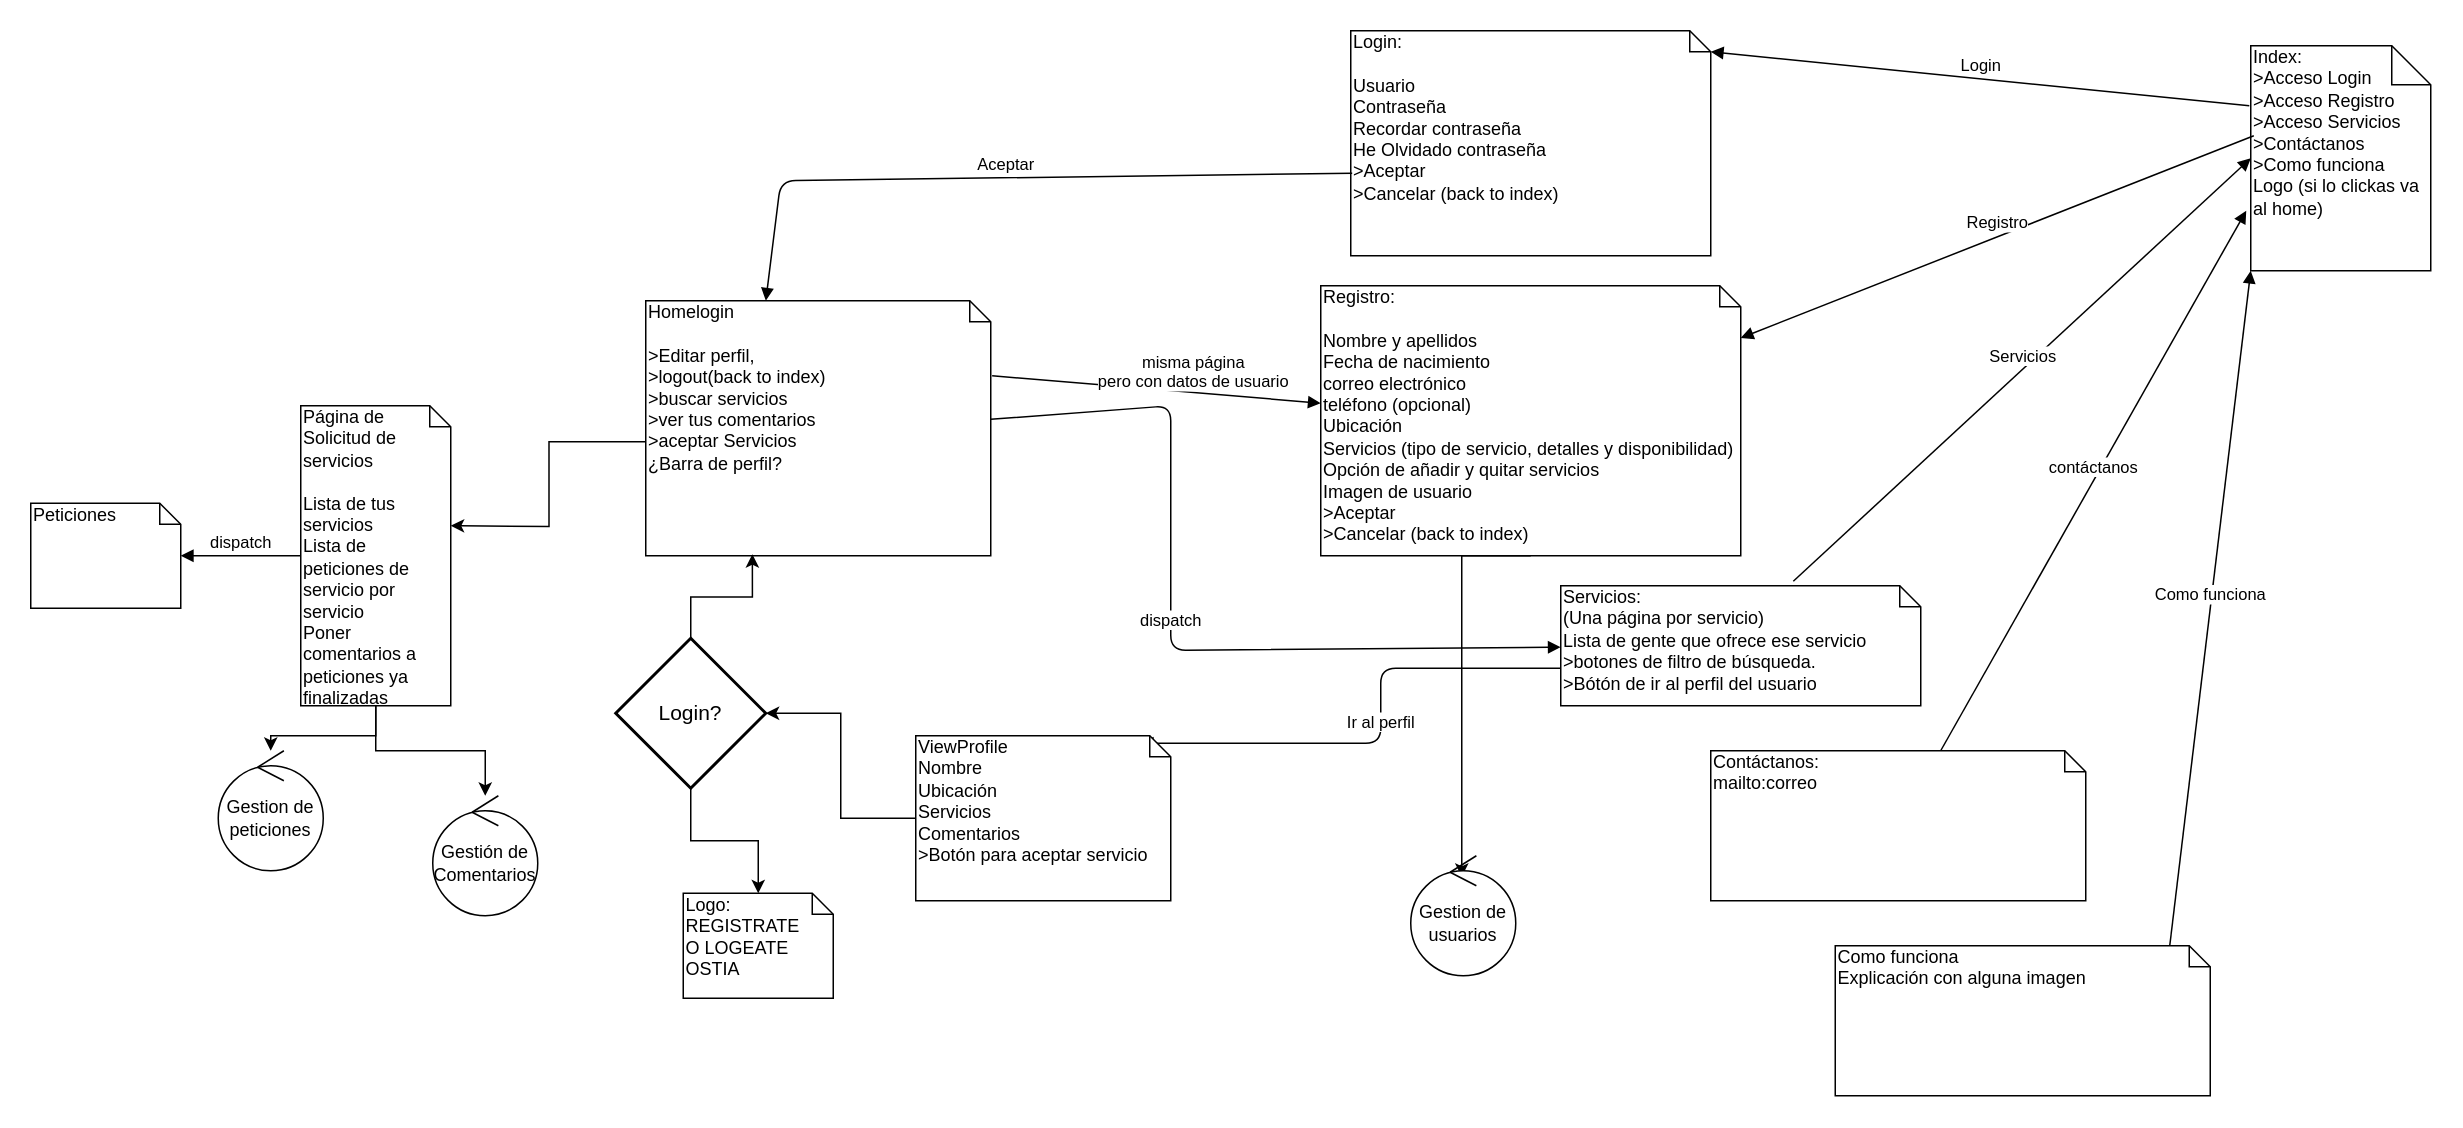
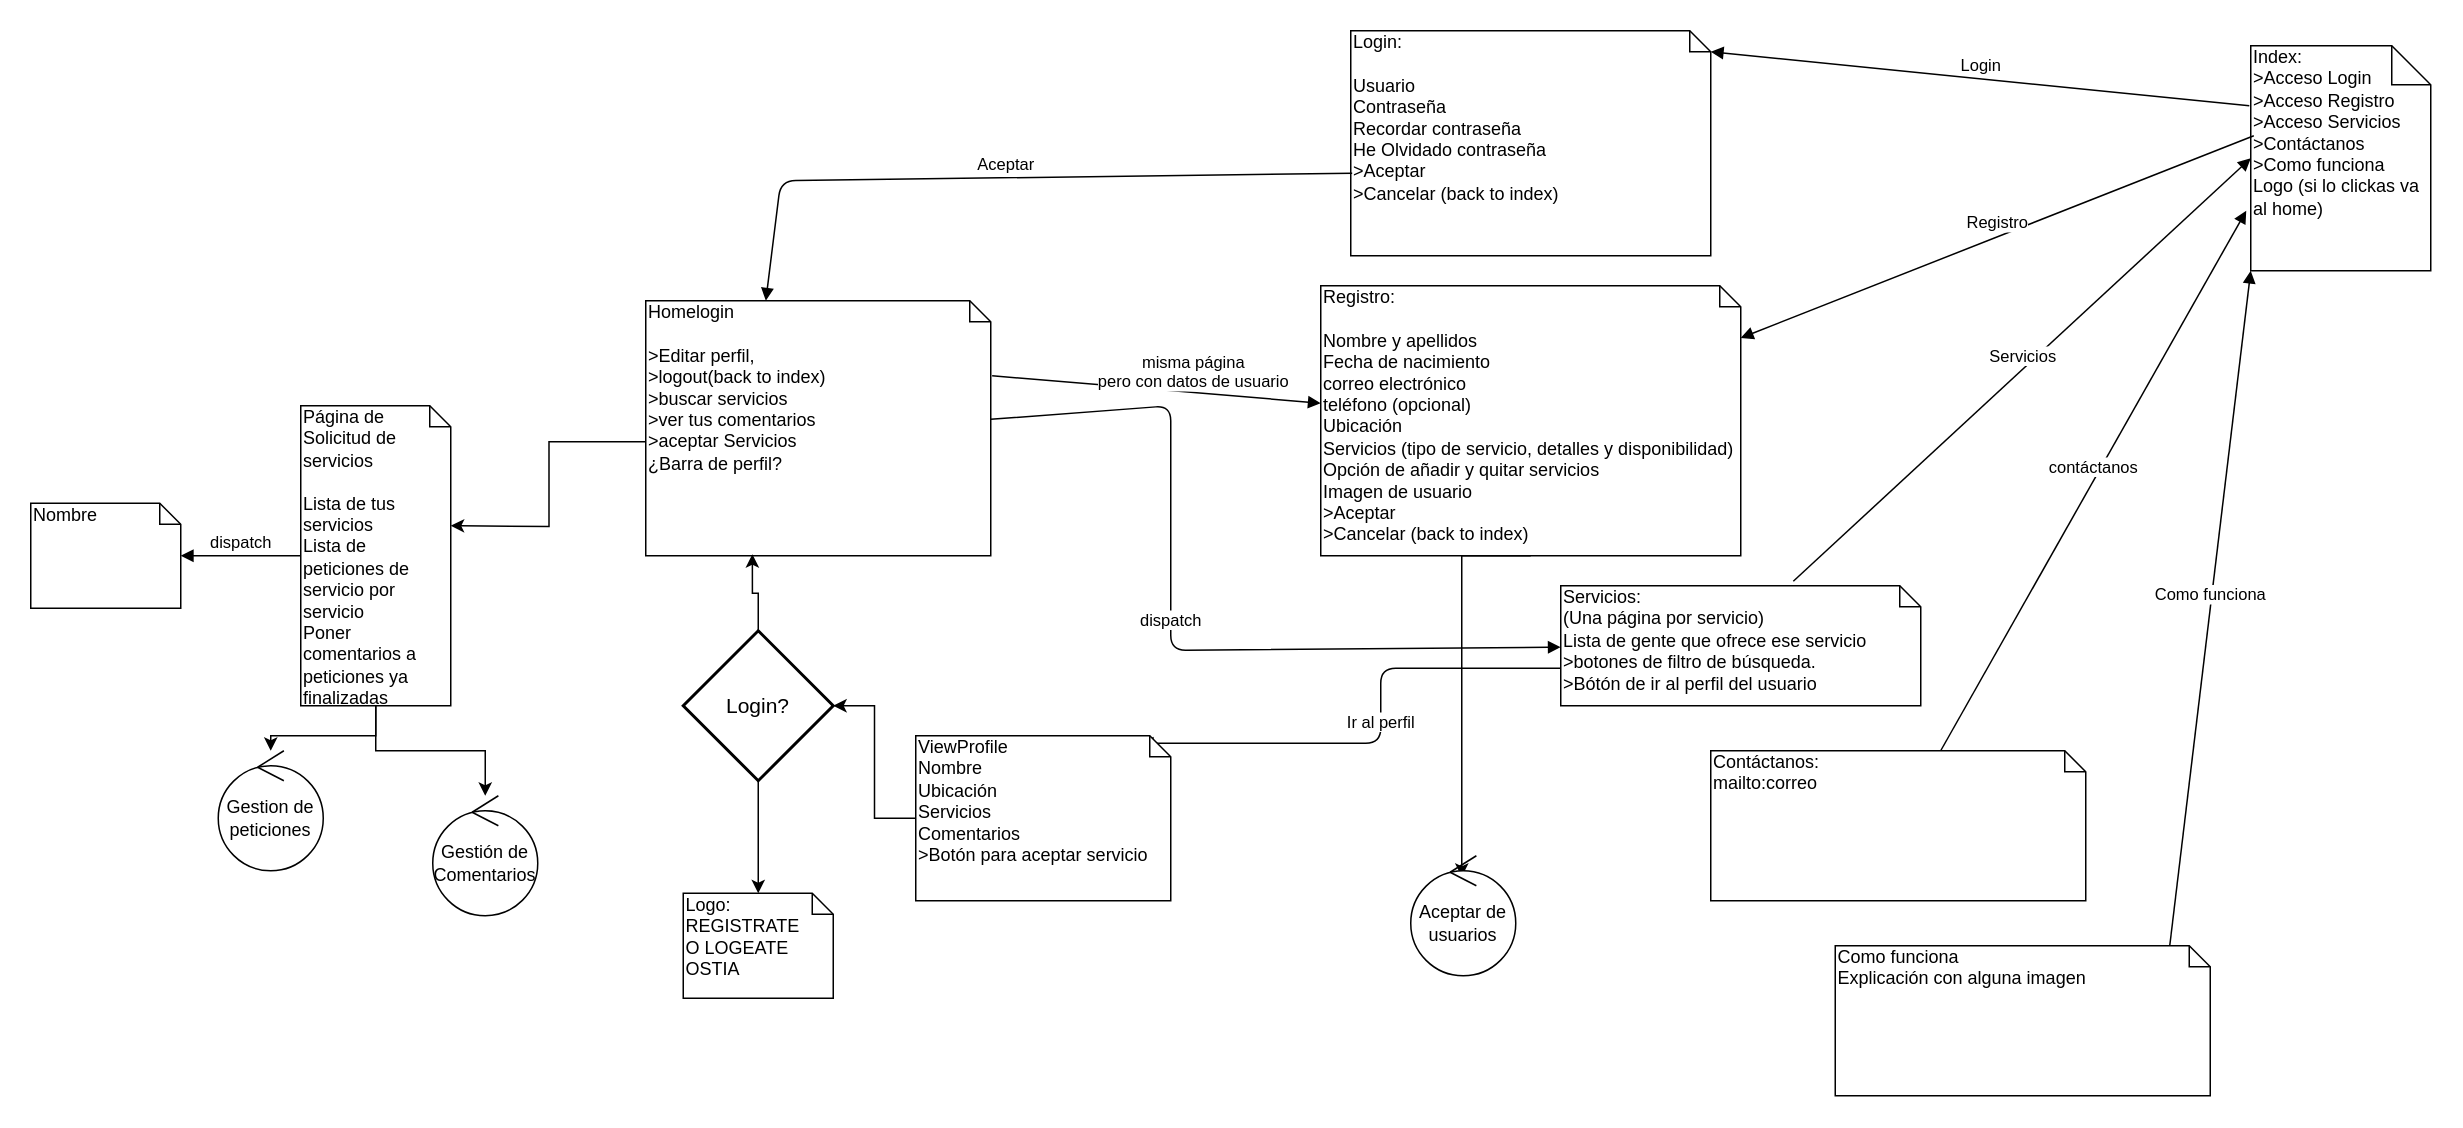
node "Peticiones": label "Peticiones" -> "Nombre"
node "Login?": moved (691, 713) -> (758, 706)
node "Gestion de usuarios": label "Gestion de usuarios" -> "Aceptar de usuarios"
